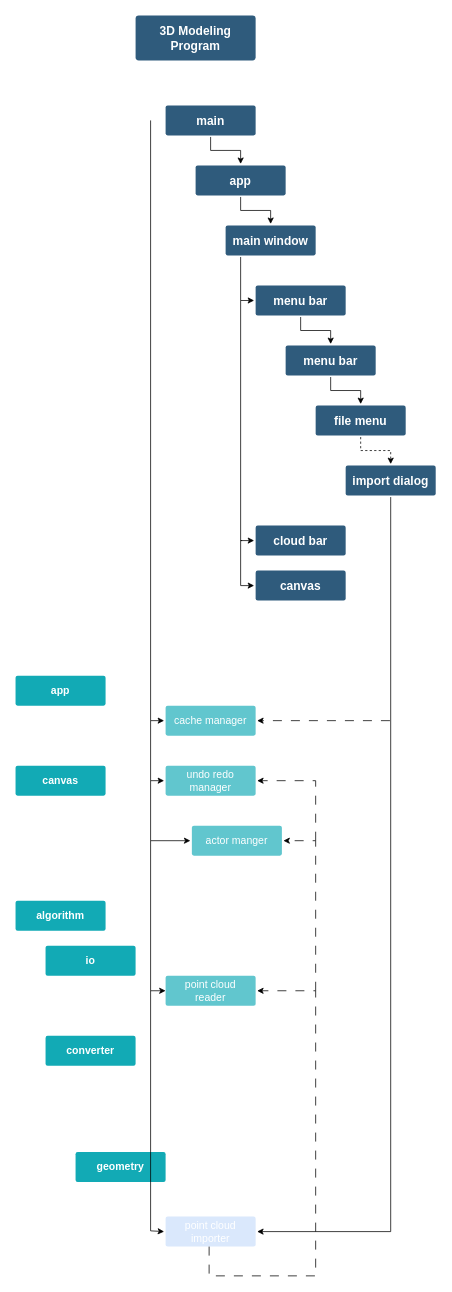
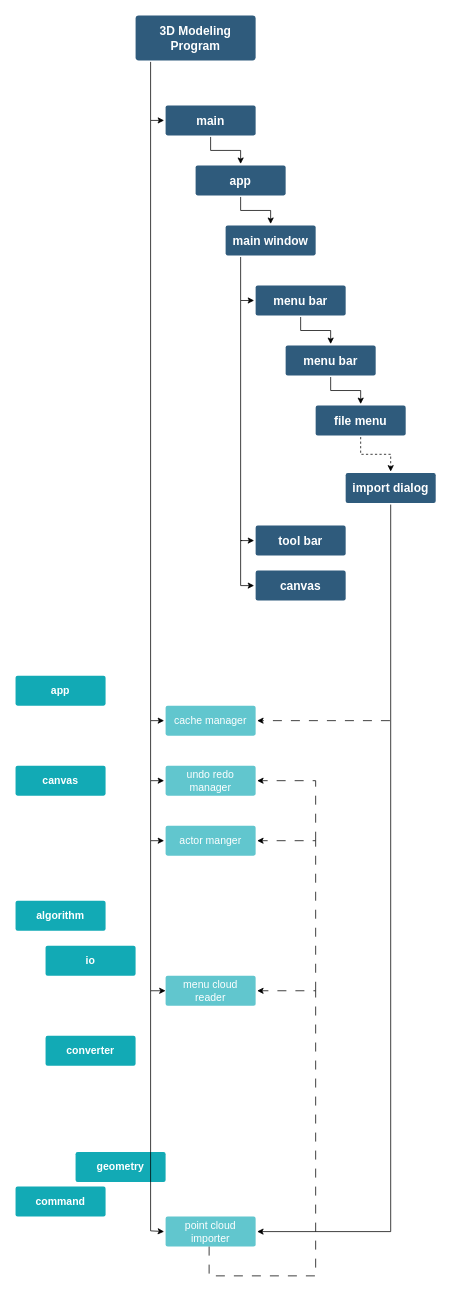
edge "3D Modeling Program" -> "main": added
node "import dialog": moved (390, 480) -> (390, 488)
node "cloud bar": label "cloud bar" -> "tool bar"
node "actor manger": moved (237, 840) -> (210, 840)
node "point cloud reader": label "point cloud reader" -> "menu cloud reader"
node "command": added
node "point cloud importer": fillcolor #dae8fc -> #61c6ce
